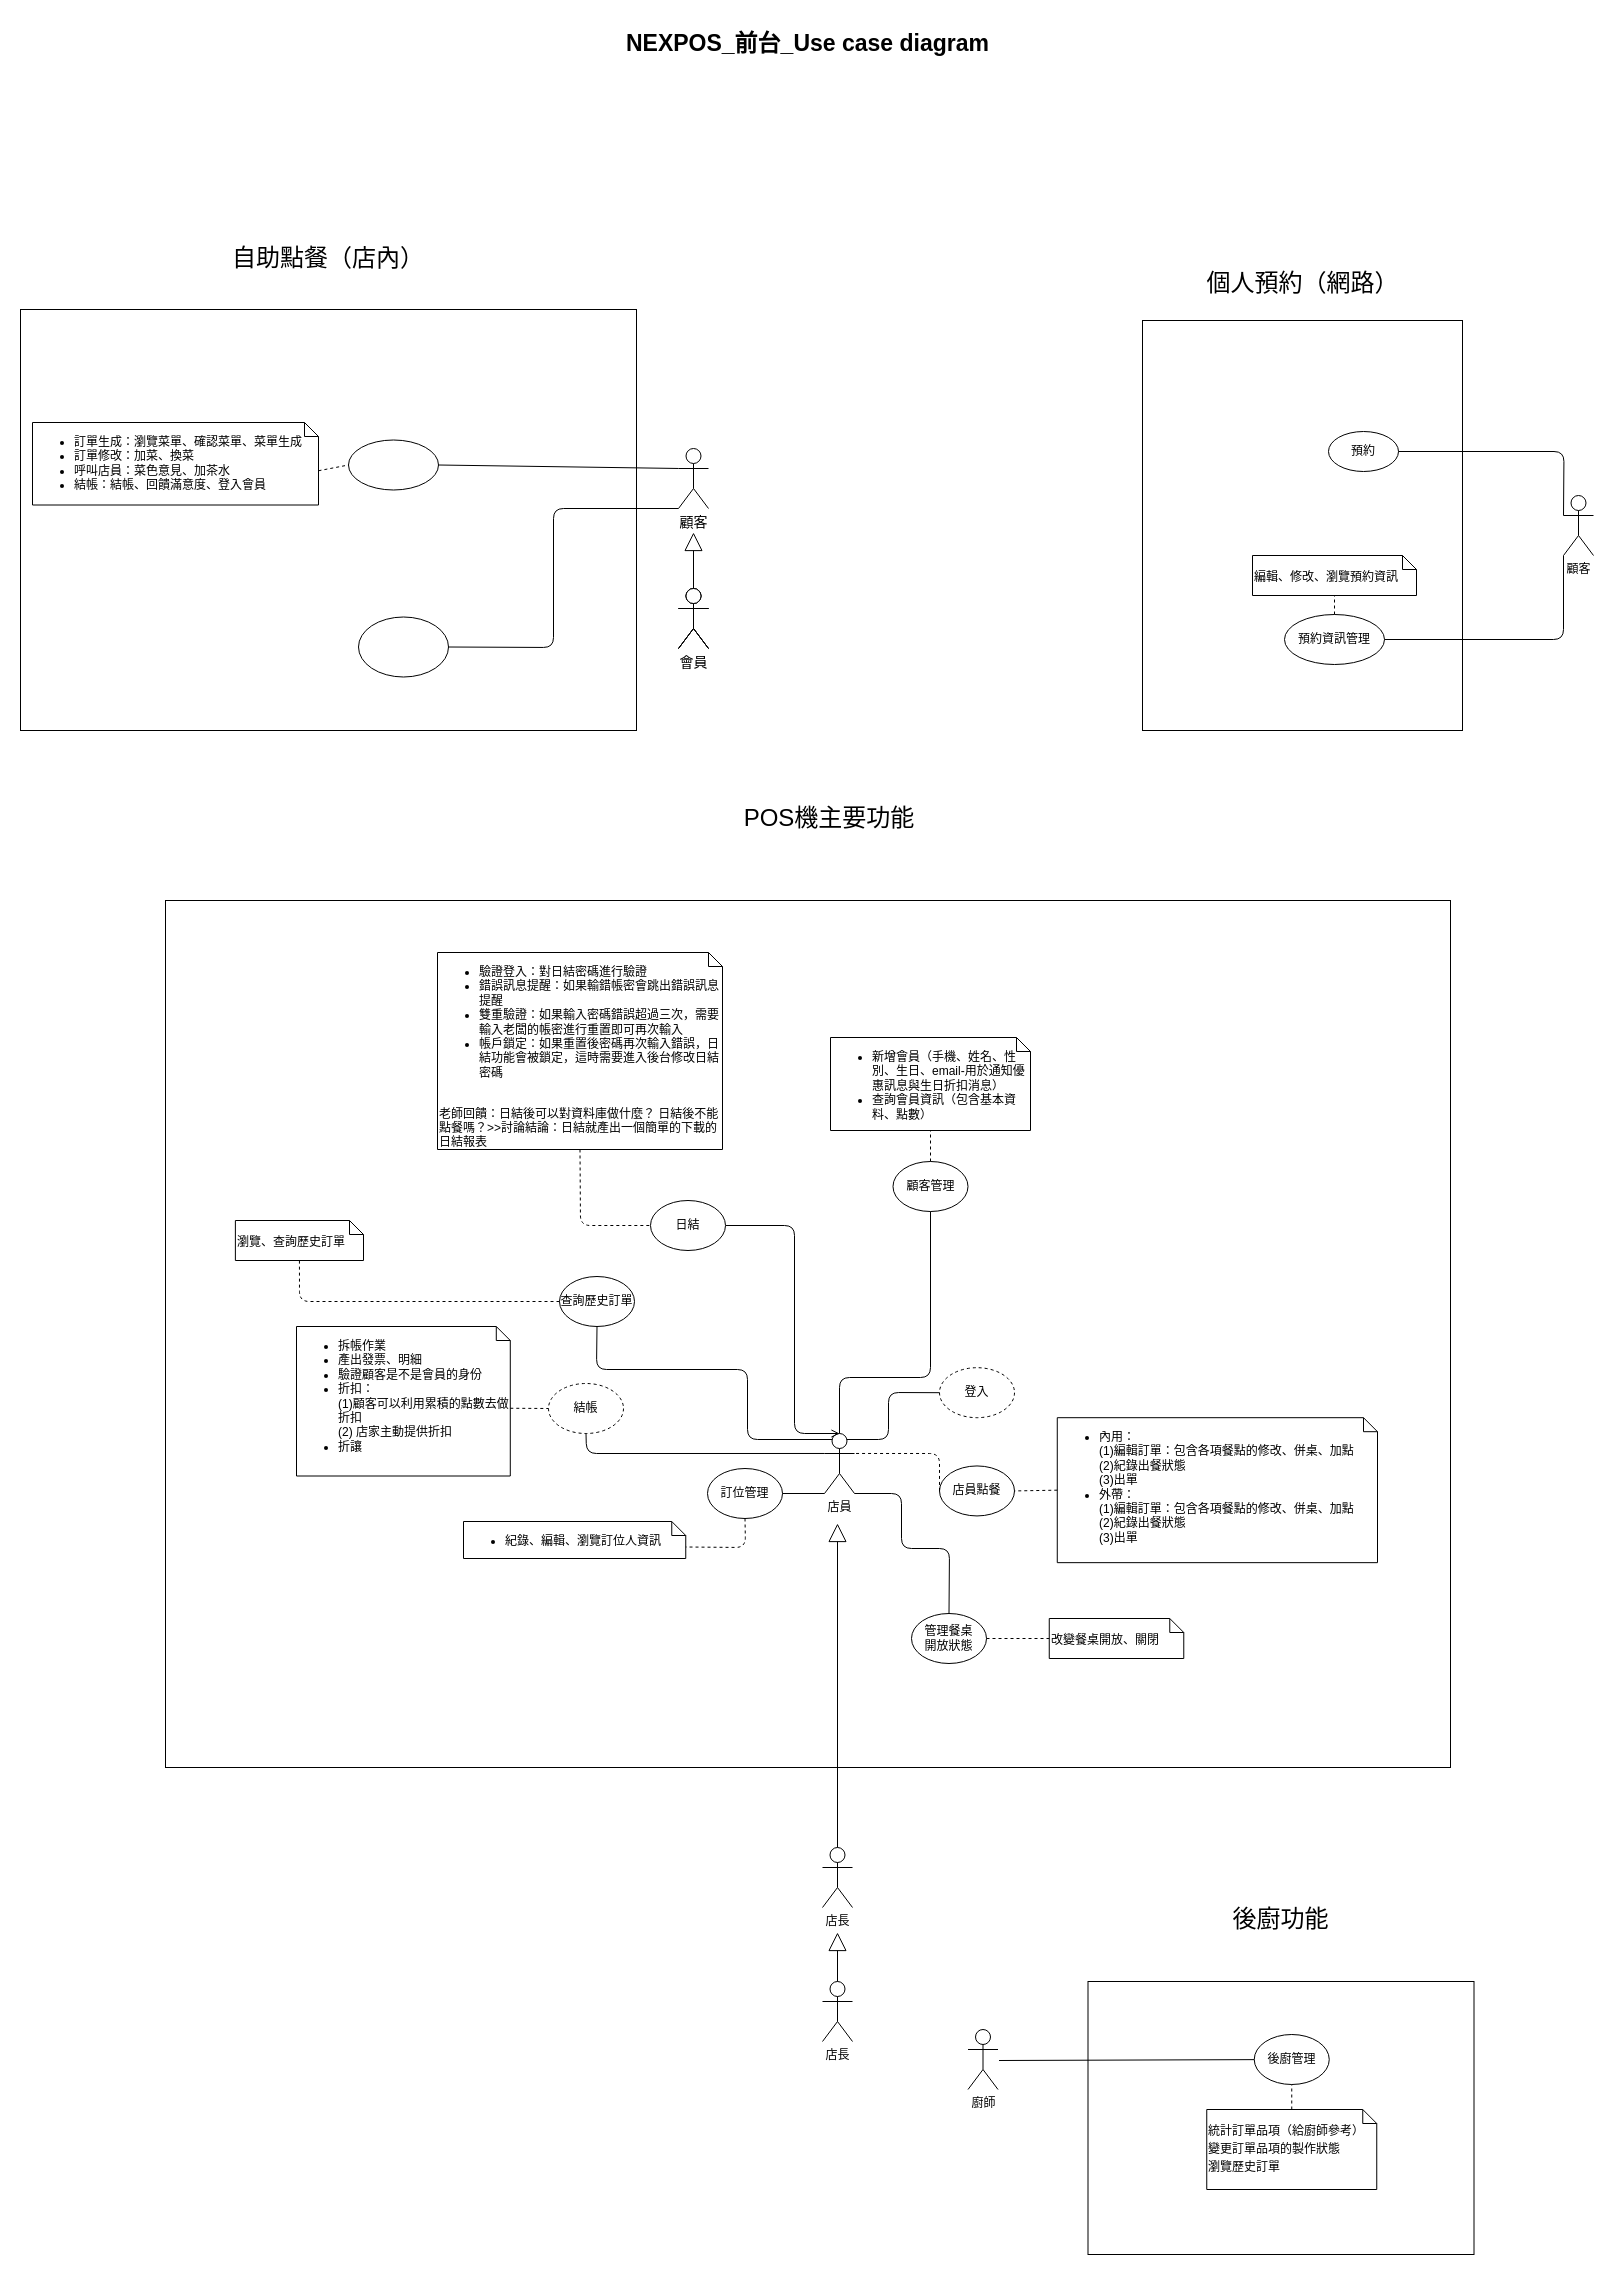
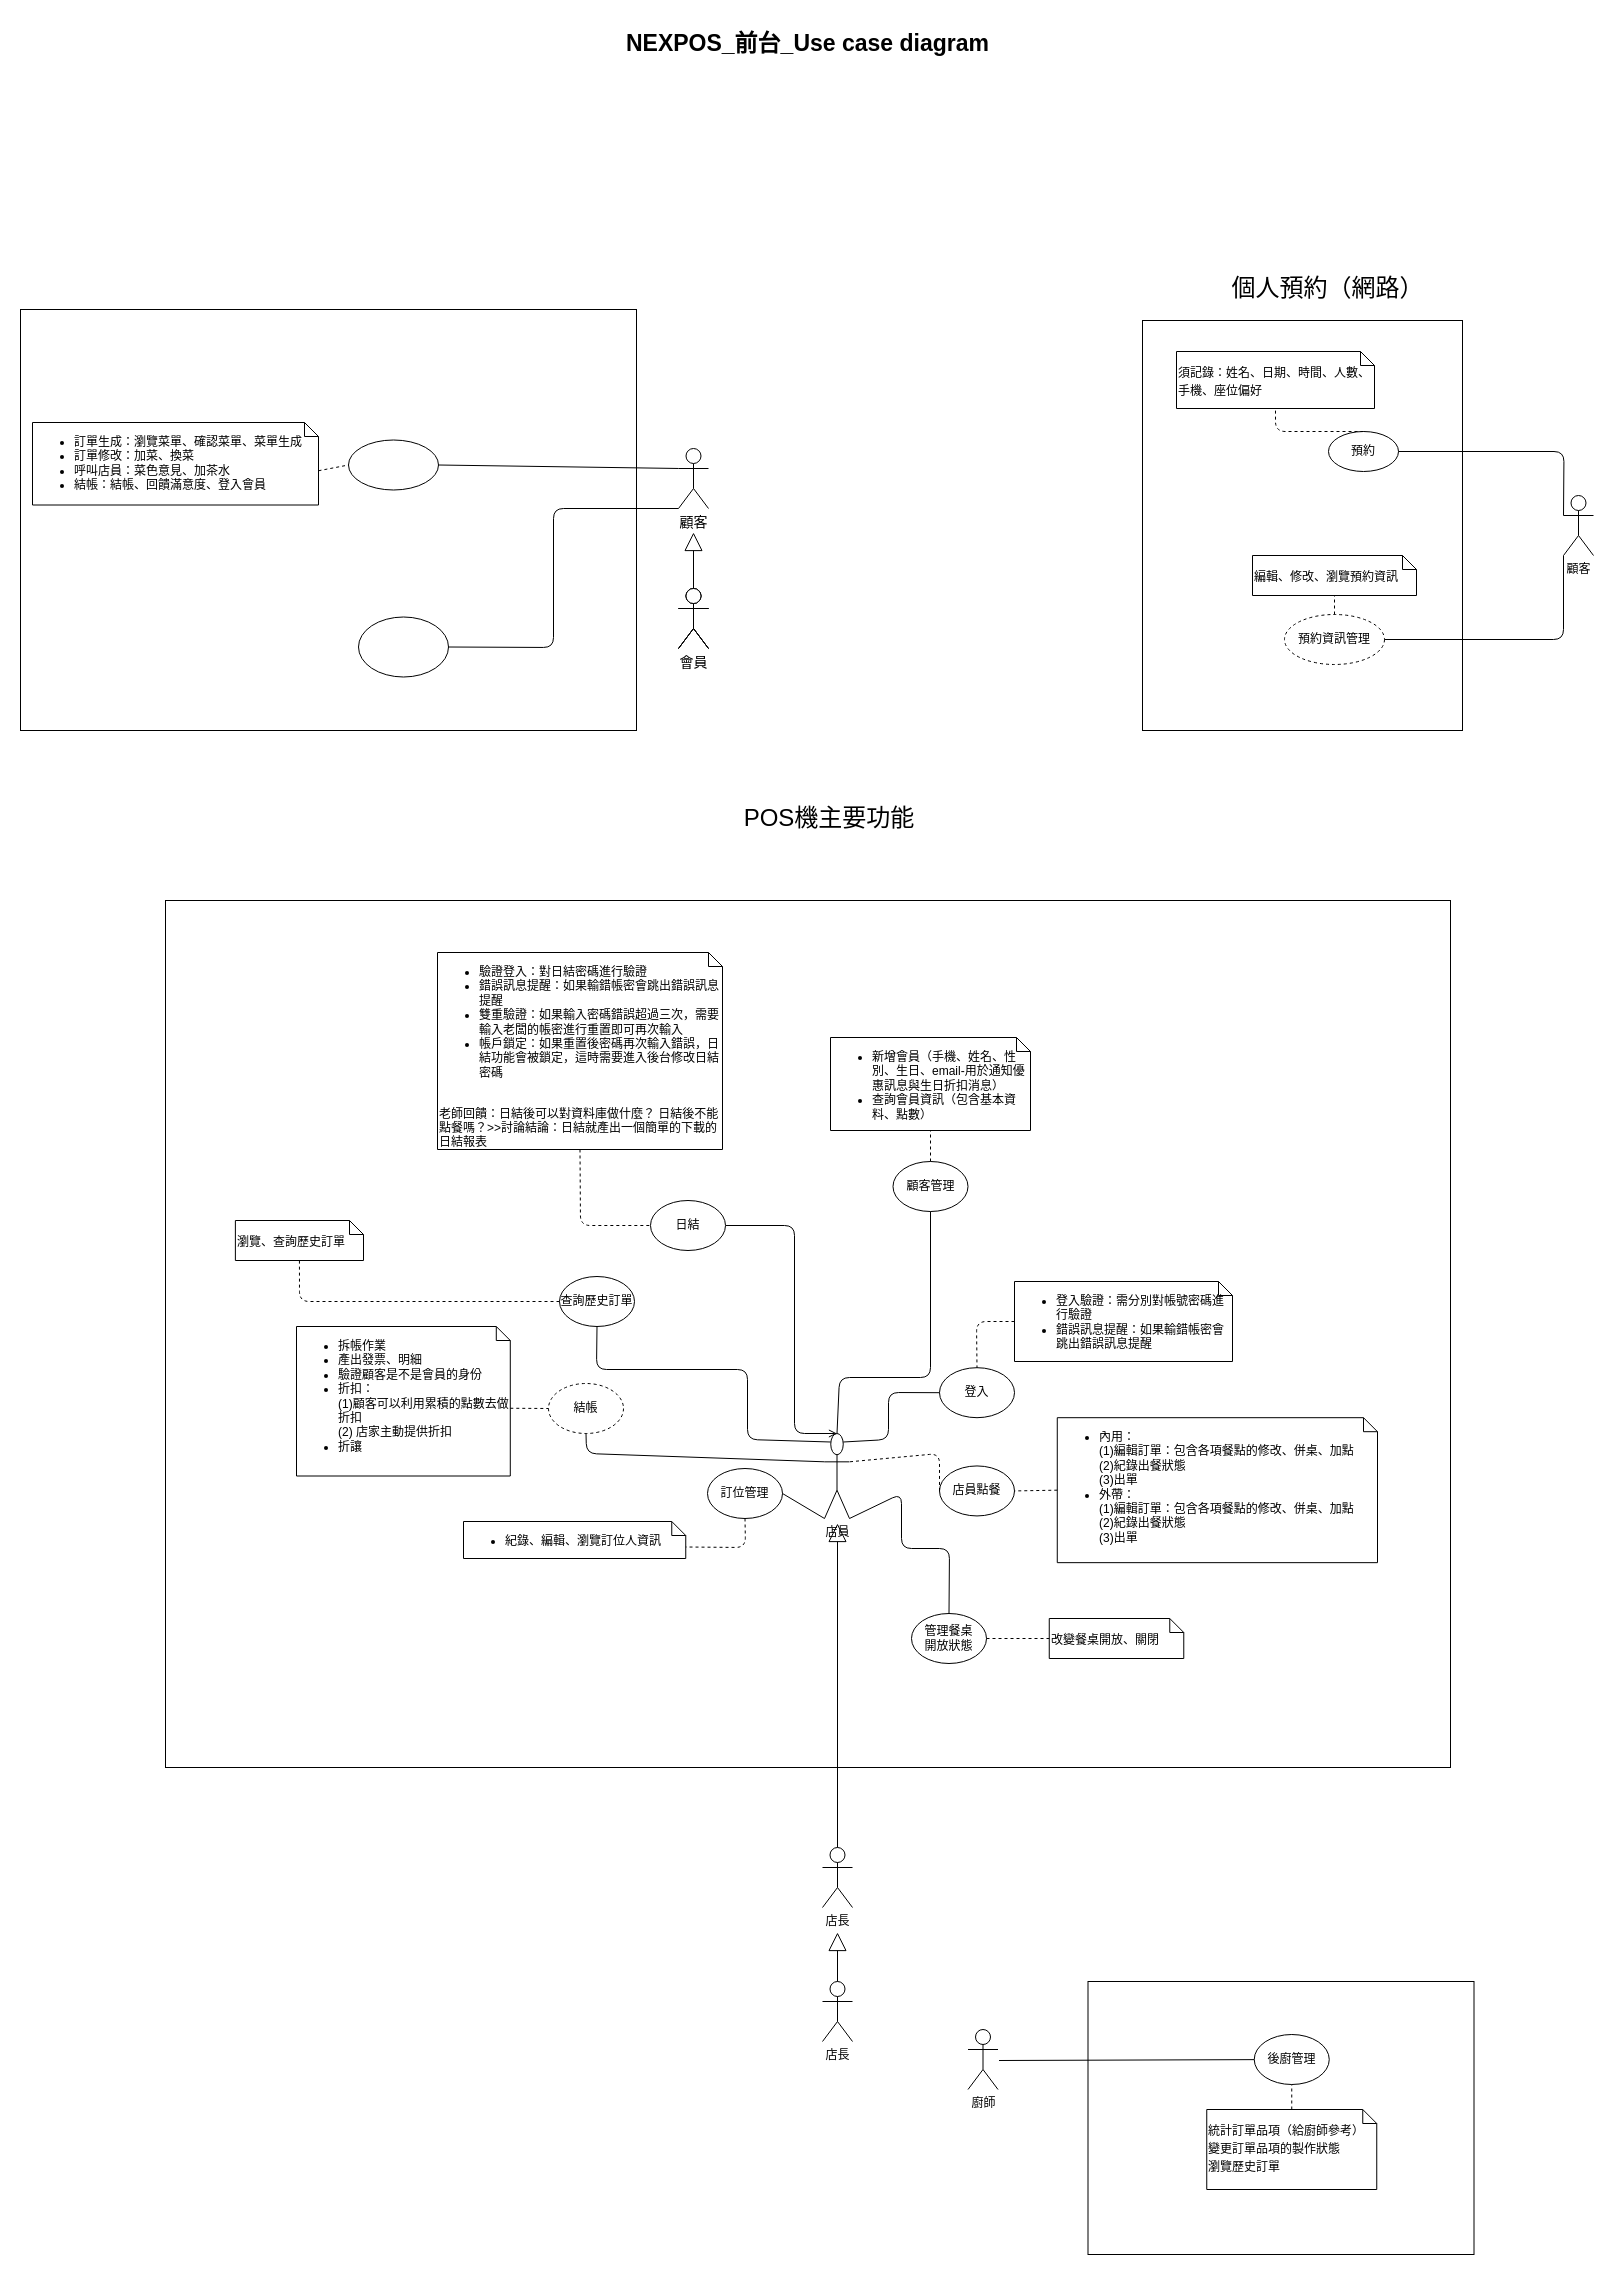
node "自助點餐（店內）": removed
node "個人預約（網路）": moved (1303, 284) -> (1328, 289)
node "須記錄：姓名、日期、時間、人數、手機、座位偏好": added
edge "須記錄：姓名、日期、時間、人數、手機、座位偏好" -- "預約": added
node "預約資訊管理": style solid -> dashed
node "登入驗證：需分別對帳號密碼進行驗證 錯誤訊息提醒：如果輸錯帳密會跳出錯誤訊息提醒": added
edge "登入驗證：需分別對帳號密碼進行驗證 錯誤訊息提醒：如果輸錯帳密會跳出錯誤訊息提醒" -- "登入": added
node "登入": style dashed -> solid
node "店員": size 30x60 -> 25x85
node "後廚功能": removed
